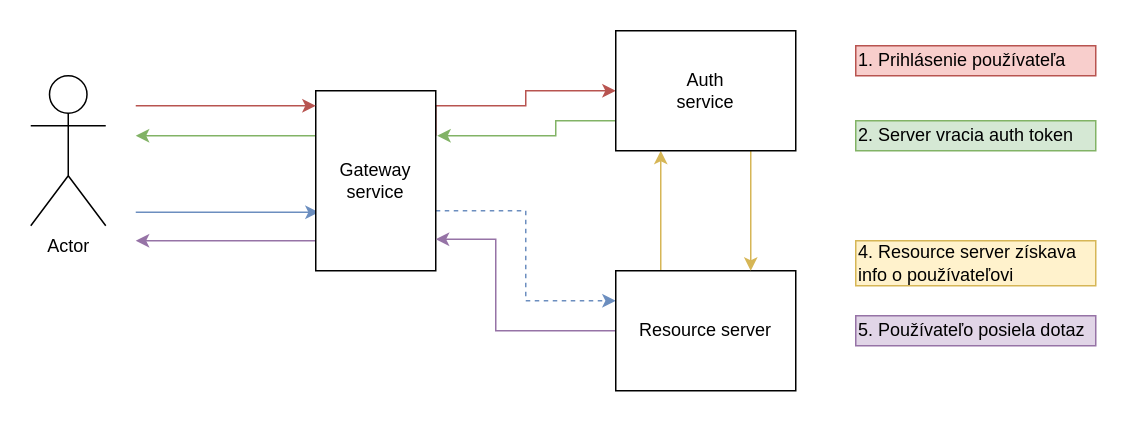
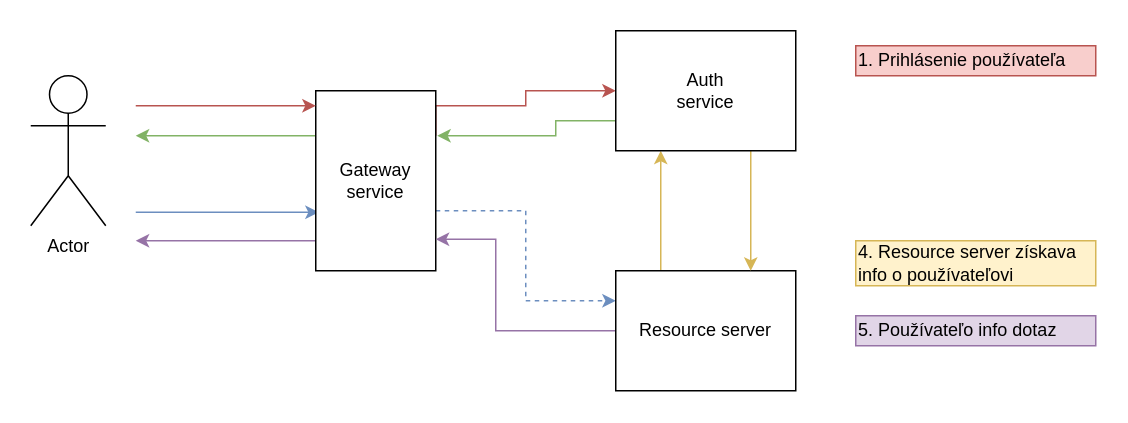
node "2. Server vracia auth token": removed
node "5. Používateľo posiela dotaz": label "5. Používateľo posiela dotaz" -> "5. Používateľo info dotaz"
